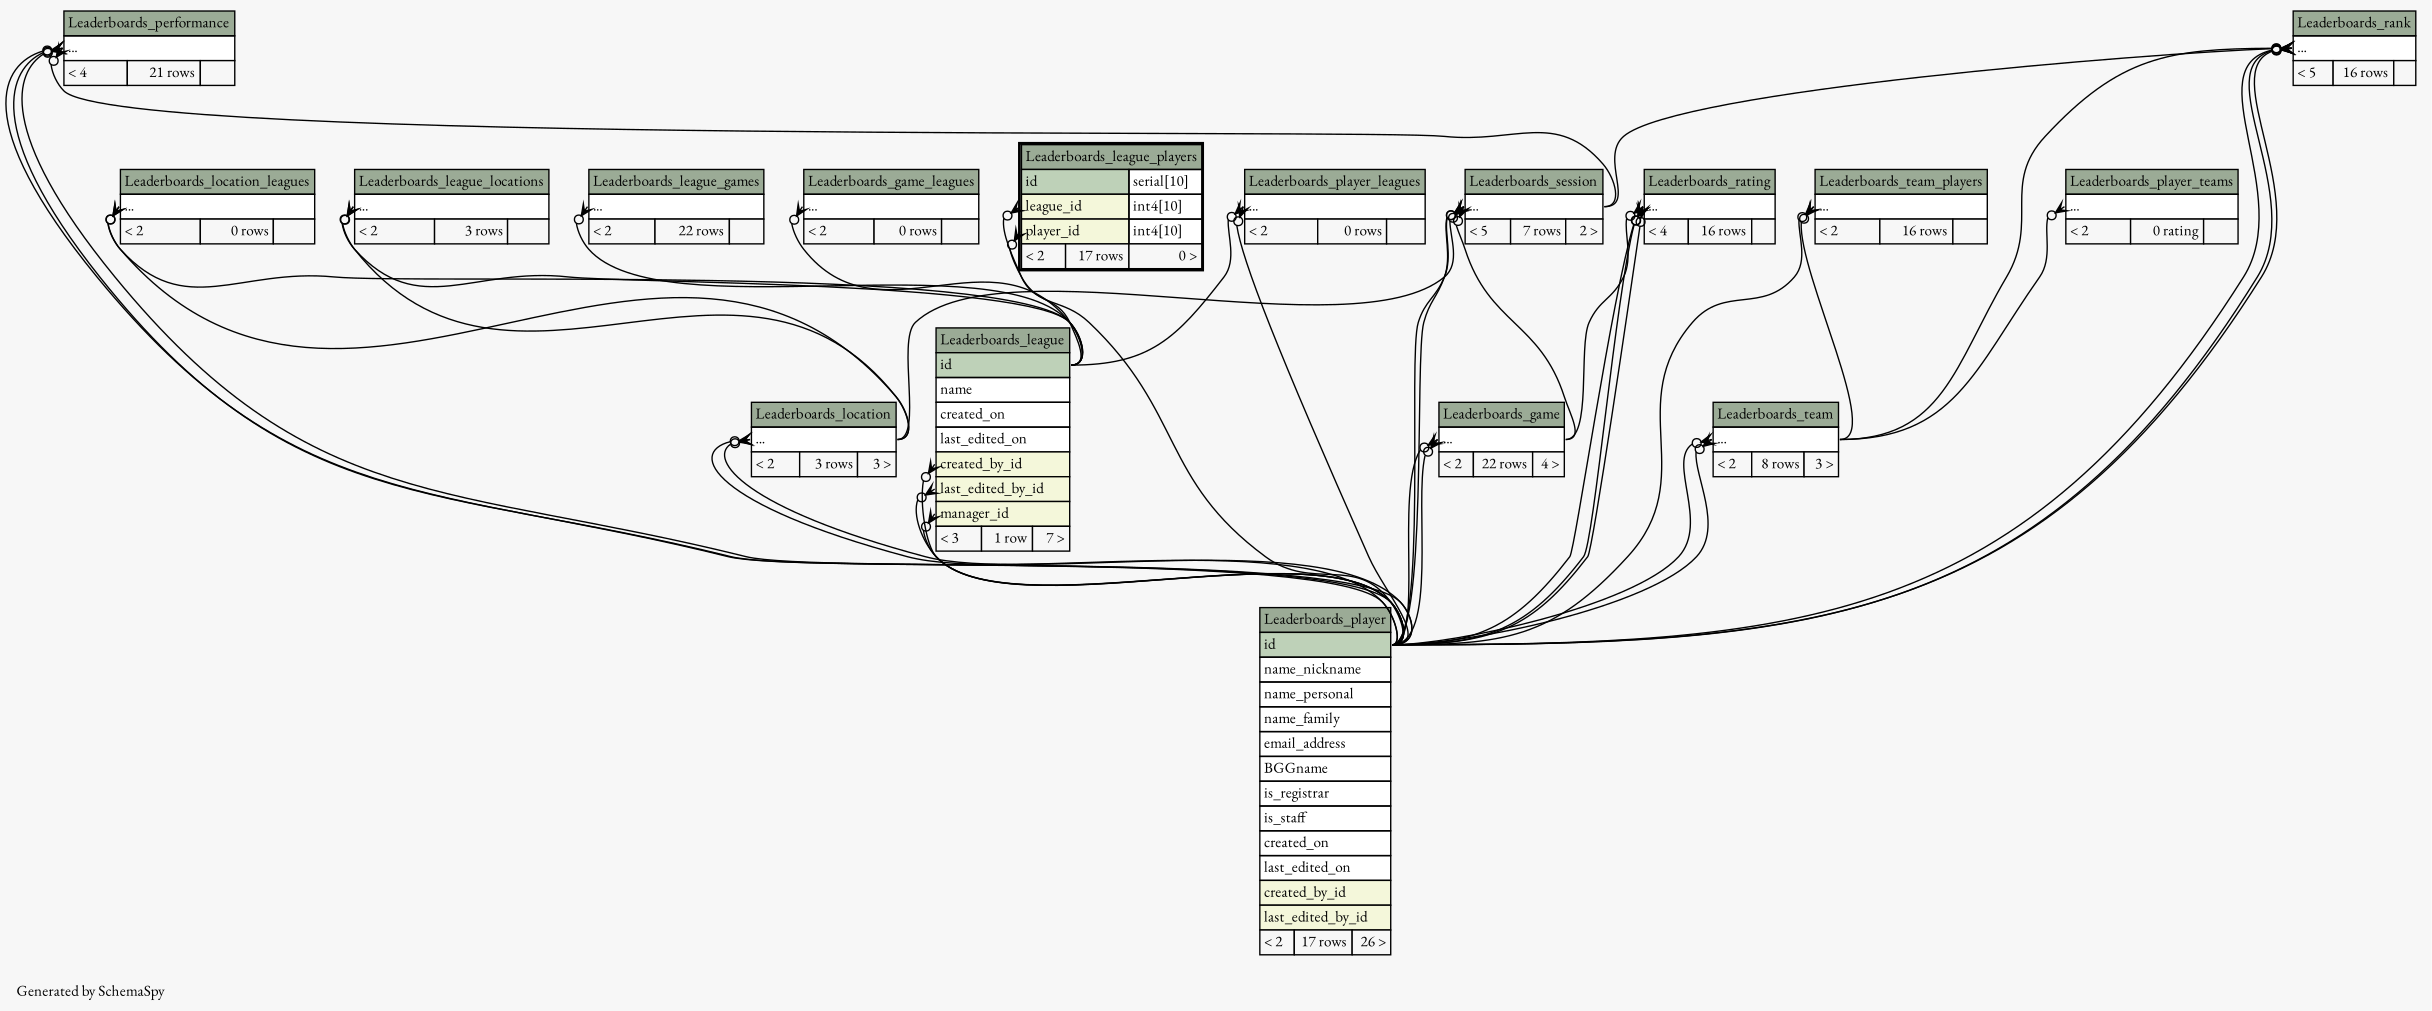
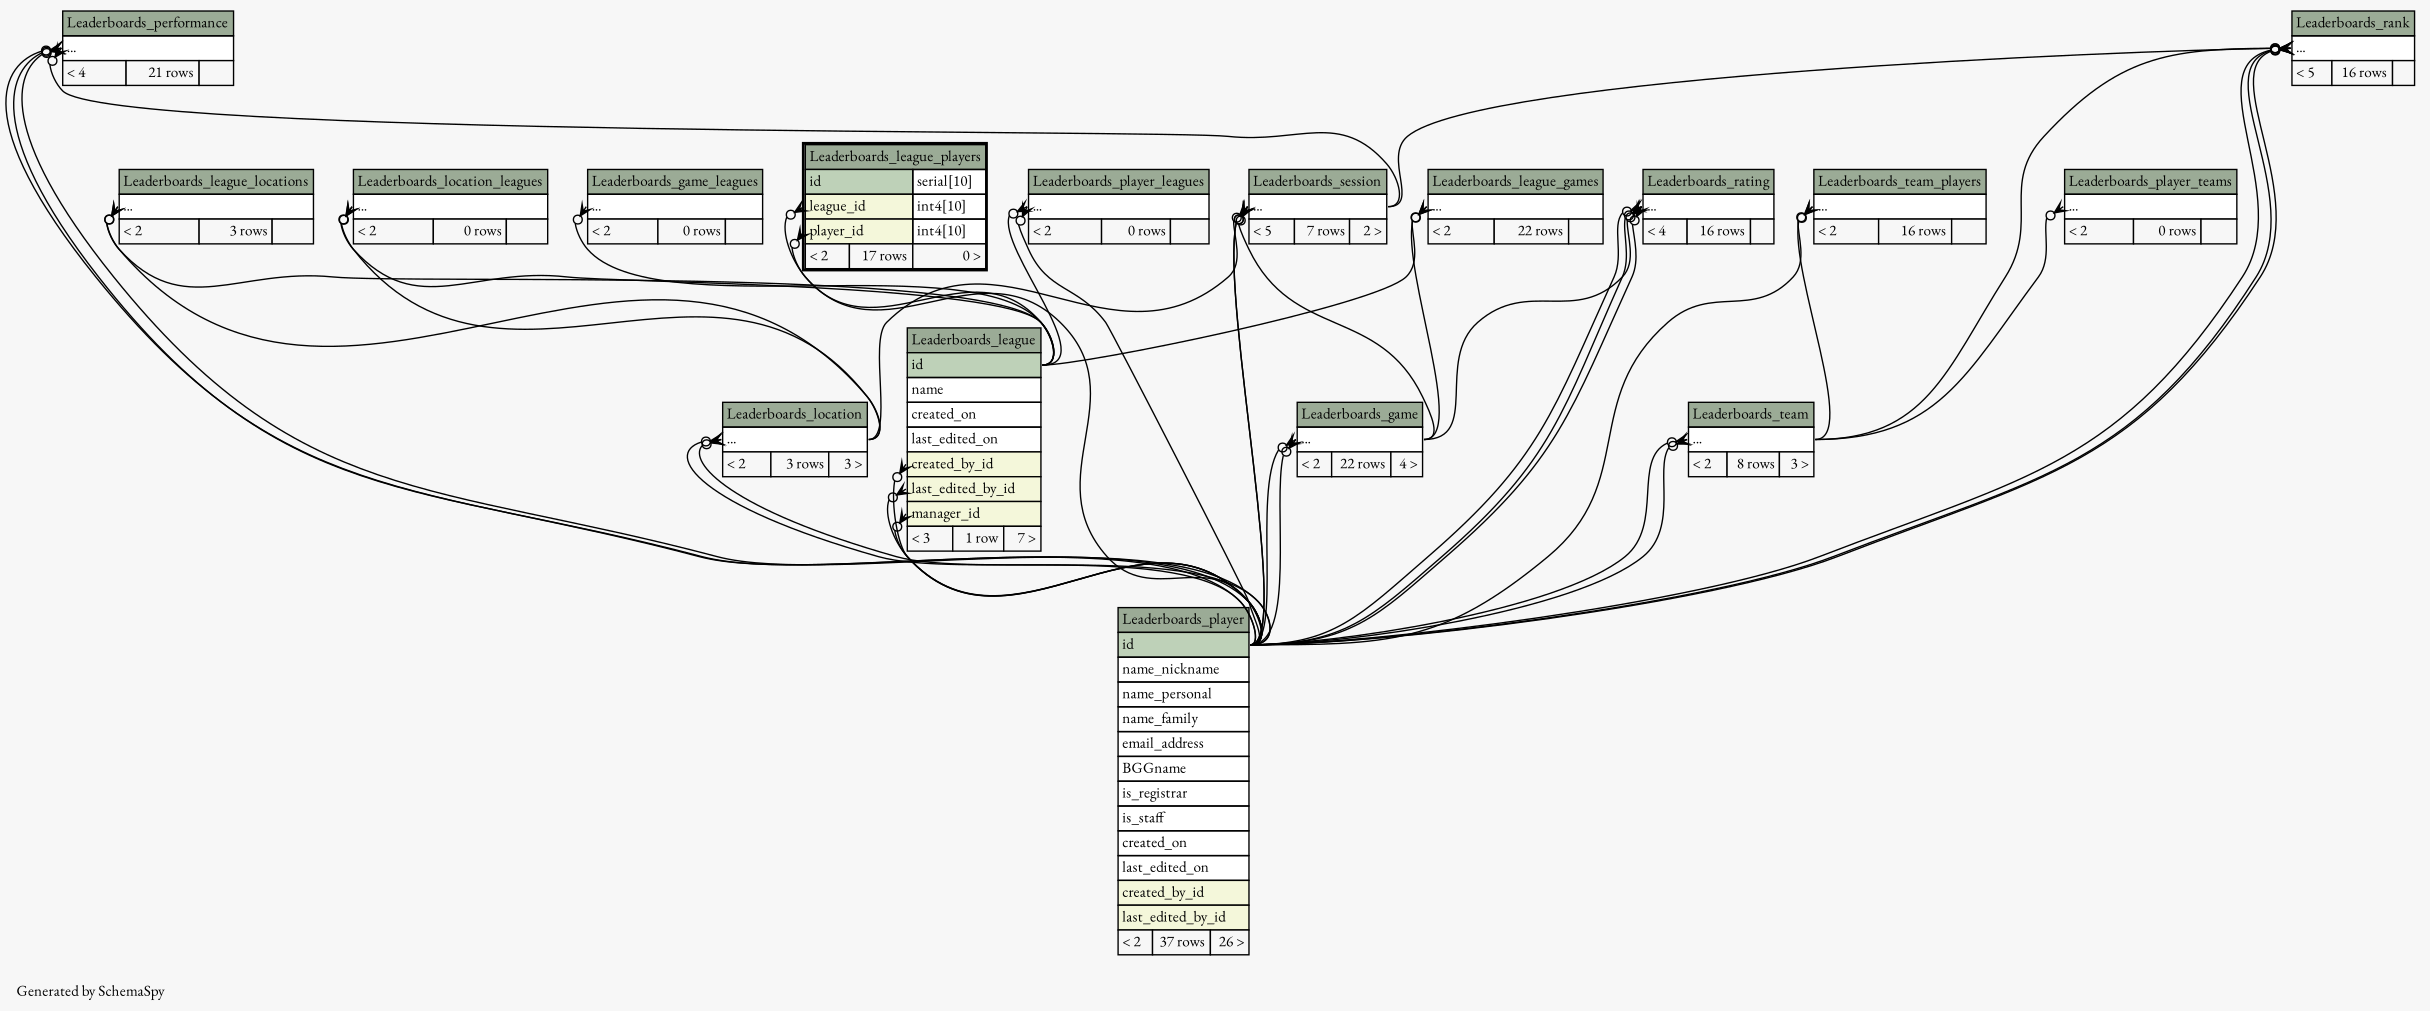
node "Leaderboards_player_teams": text "0 rating" -> "0 rows"
edge "Leaderboards_game" -> "Leaderboards_league_games": added
node "Leaderboards_player": text "17 rows" -> "37 rows"
